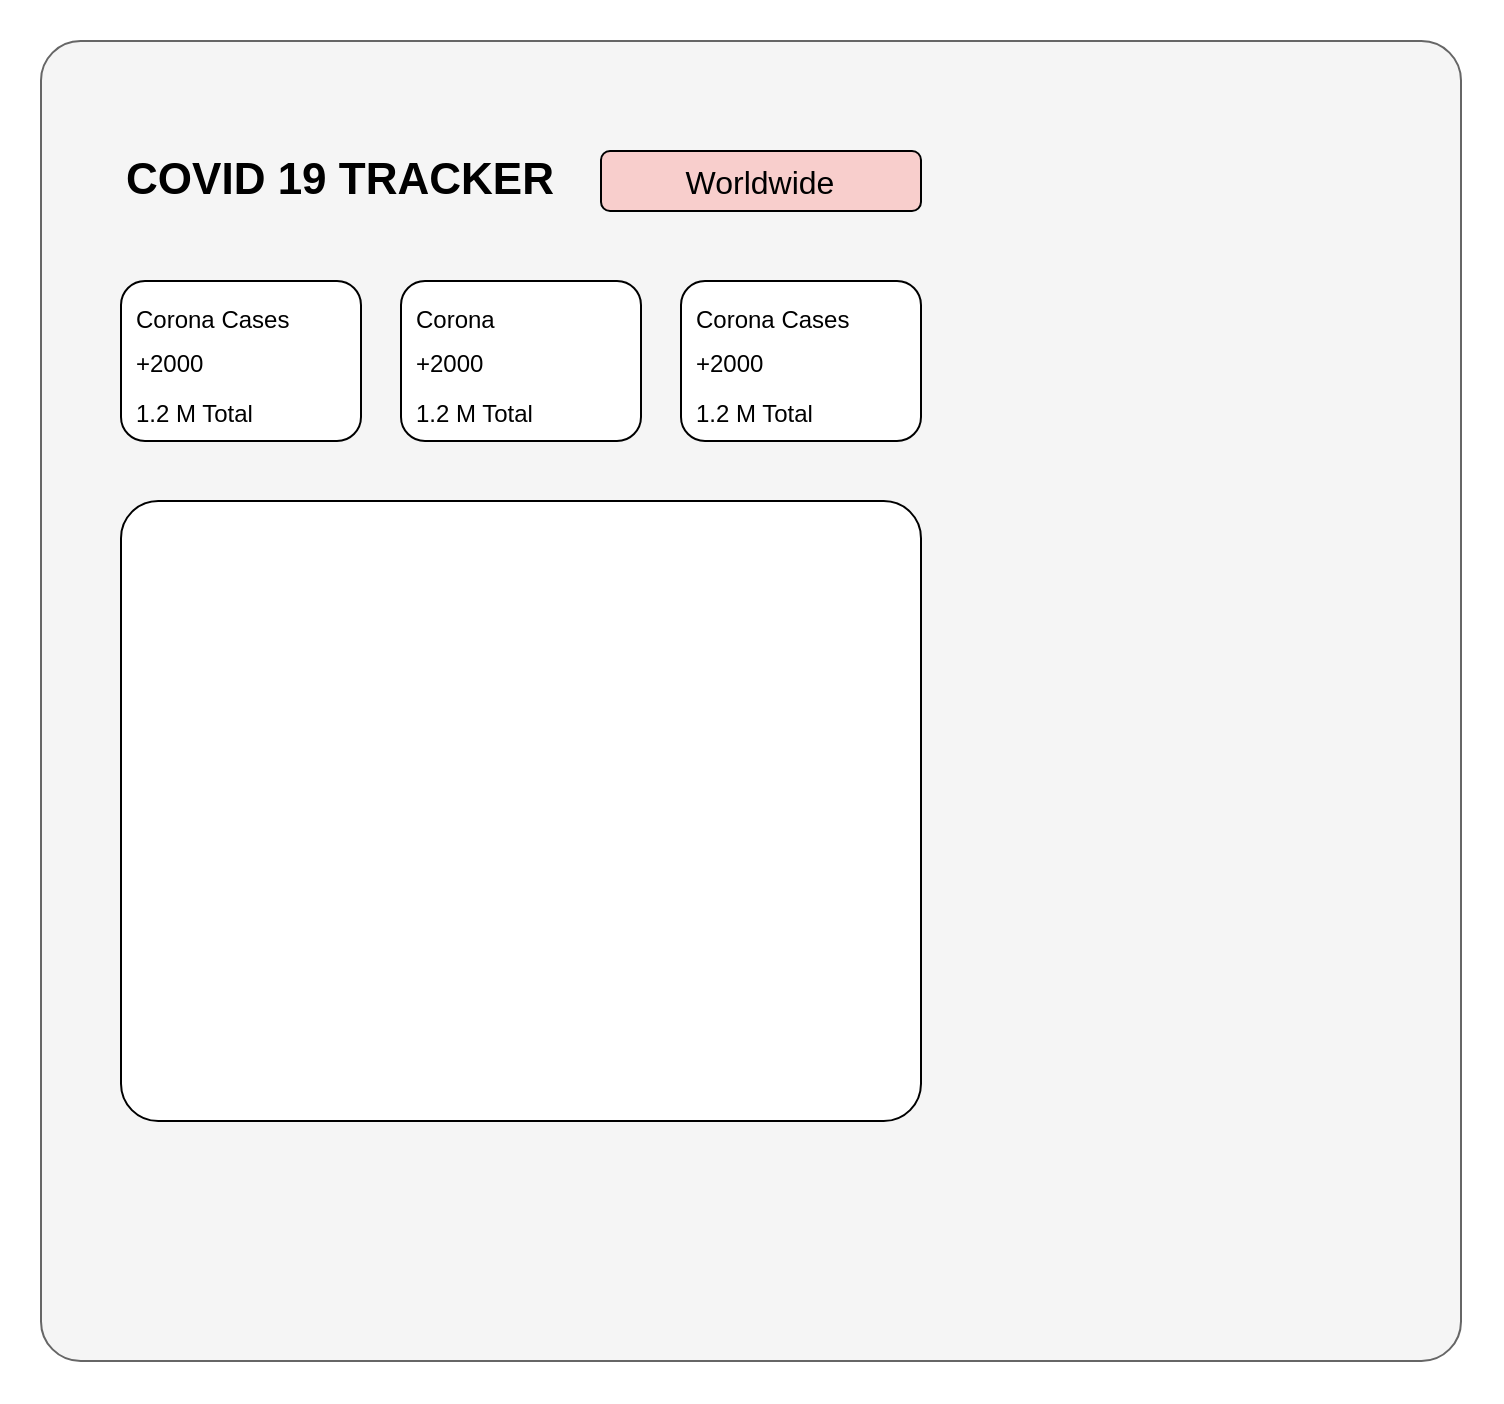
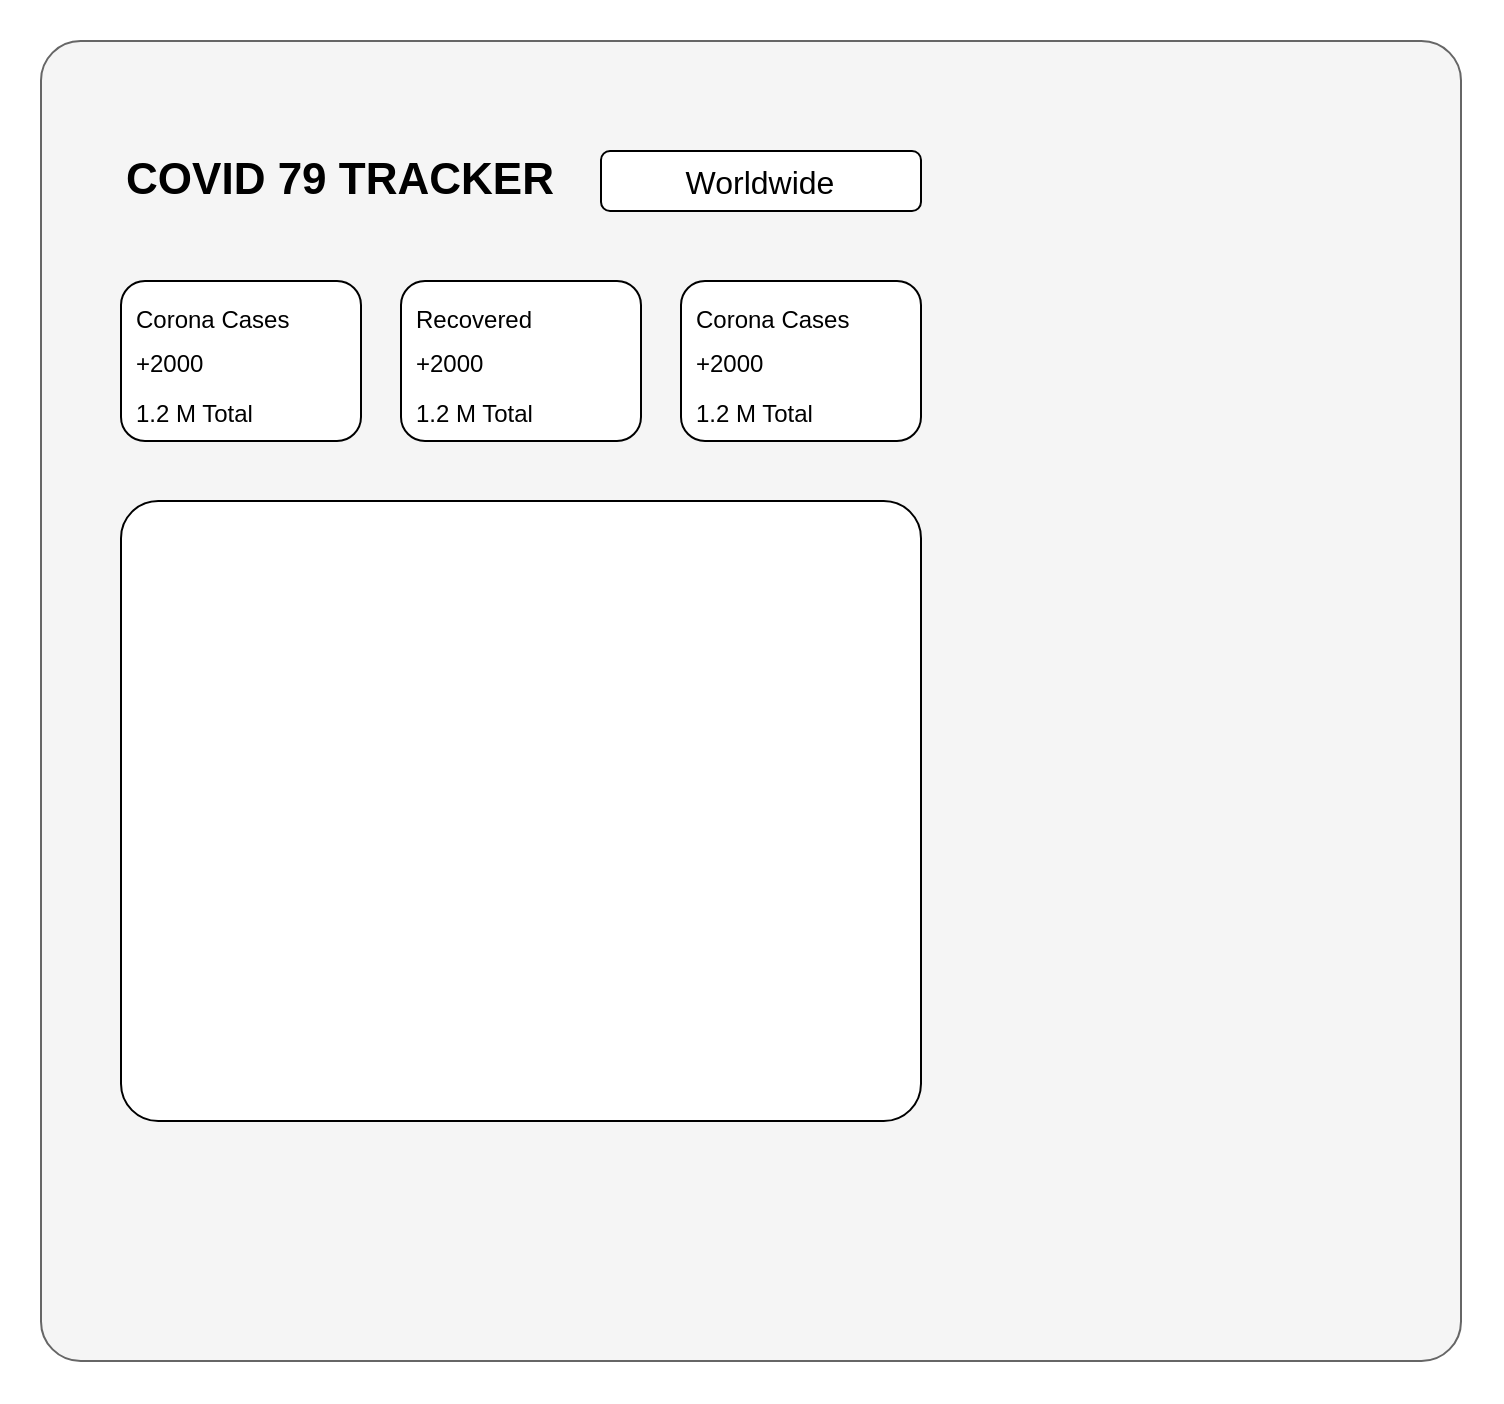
node "COVID 19 TRACKER": label "COVID 19 TRACKER" -> "COVID 79 TRACKER"
node "Worldwide": fillcolor #f8cecc -> #ffffff
node "Corona": label "Corona" -> "Recovered"
